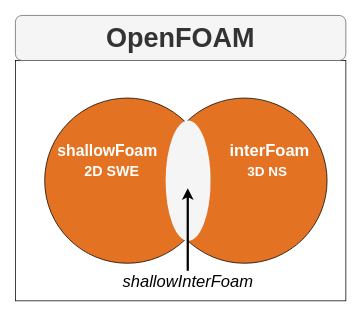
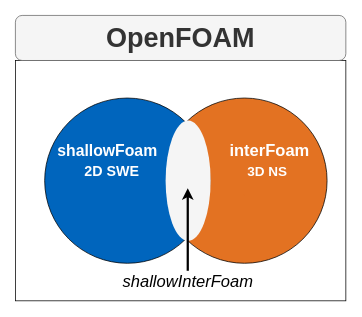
node "shallowFoam 2D SWE": fillcolor #e37222 -> #0065bd
